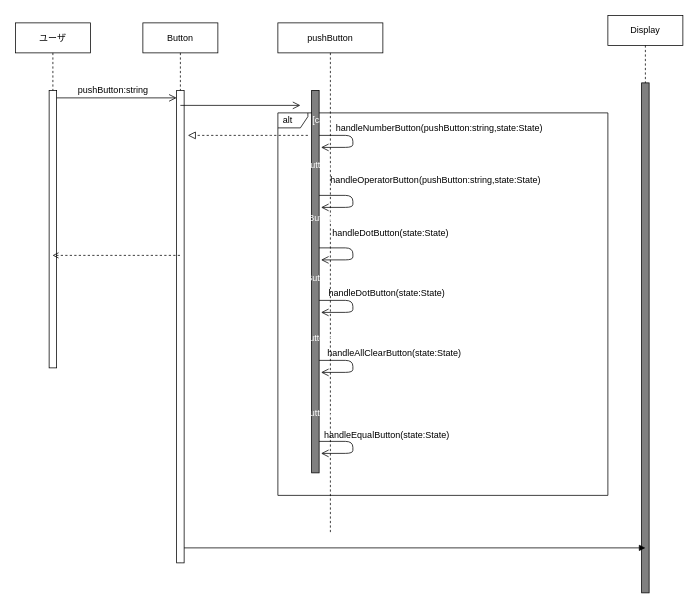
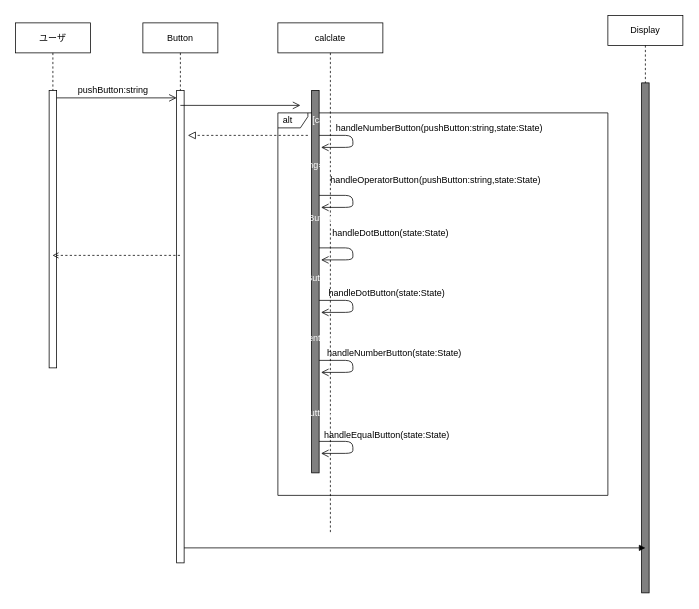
node "pushButton": label "pushButton" -> "calclate"
node "[pushButton=+,-]": label "[pushButton=+,-]" -> "[string=+,-]"
node "[pushButton=AC]": label "[pushButton=AC]" -> "[current=AC]"
node "handleAllClearButton(state:State)": label "handleAllClearButton(state:State)" -> "handleNumberButton(state:State)"
